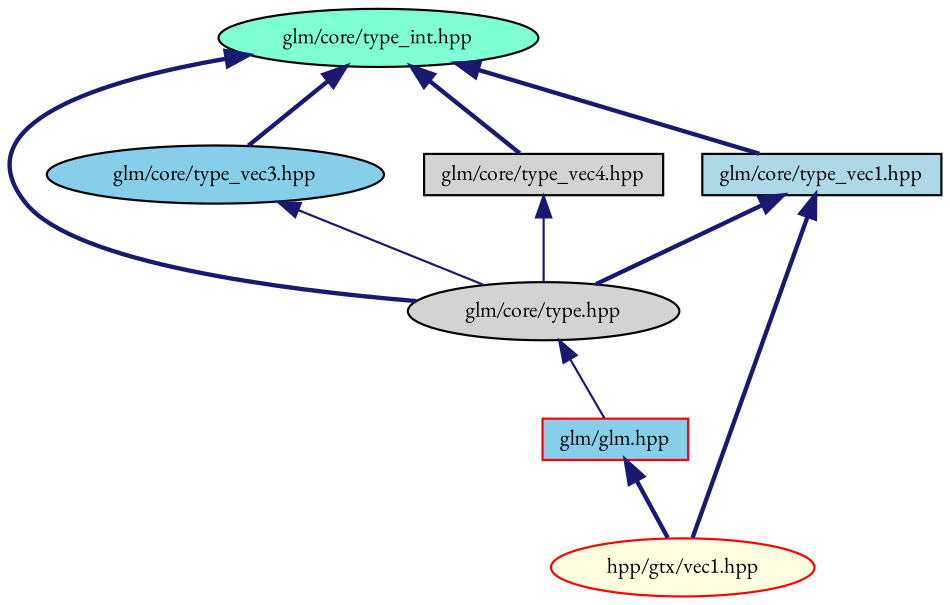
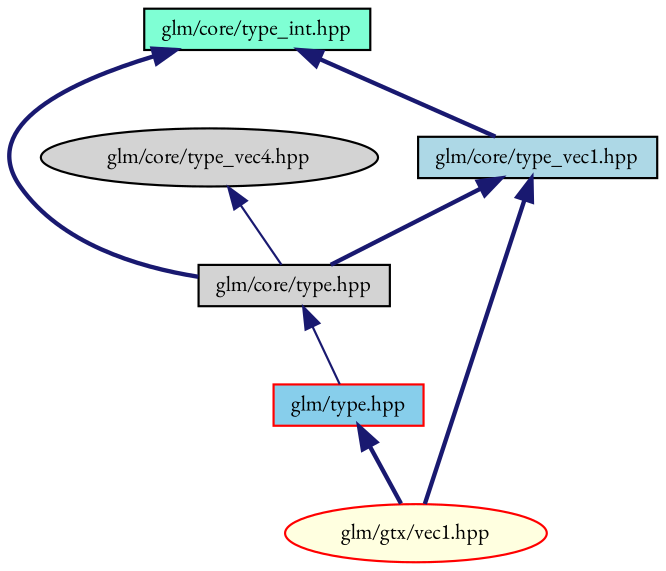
node "glm/core/type_int.hpp": shape ellipse -> box
edge "glm/core/type_vec4.hpp" -> "glm/core/type_int.hpp": removed
node "glm/core/type_vec3.hpp": removed
node "glm/core/type_vec4.hpp": shape box -> ellipse
node "glm/core/type.hpp": shape ellipse -> box
node "glm/glm.hpp": label "glm/glm.hpp" -> "glm/type.hpp"
node "hpp/gtx/vec1.hpp": label "hpp/gtx/vec1.hpp" -> "glm/gtx/vec1.hpp"
